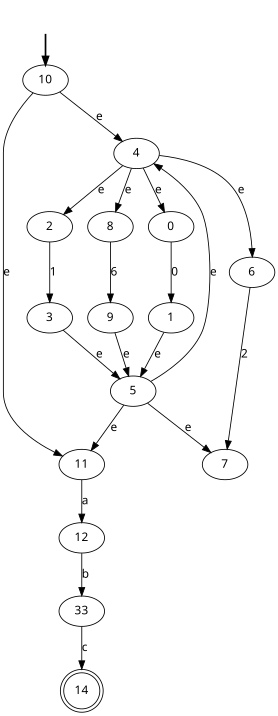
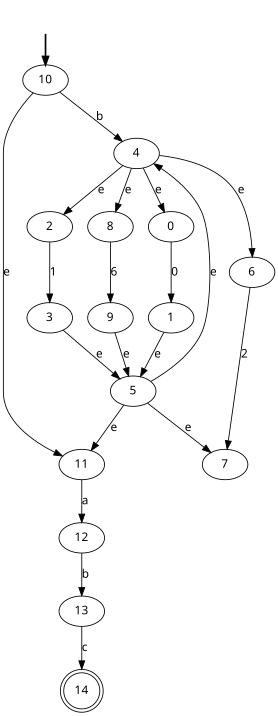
edge "10" -> "4": label "e" -> "b"
node "33": label "33" -> "13"
